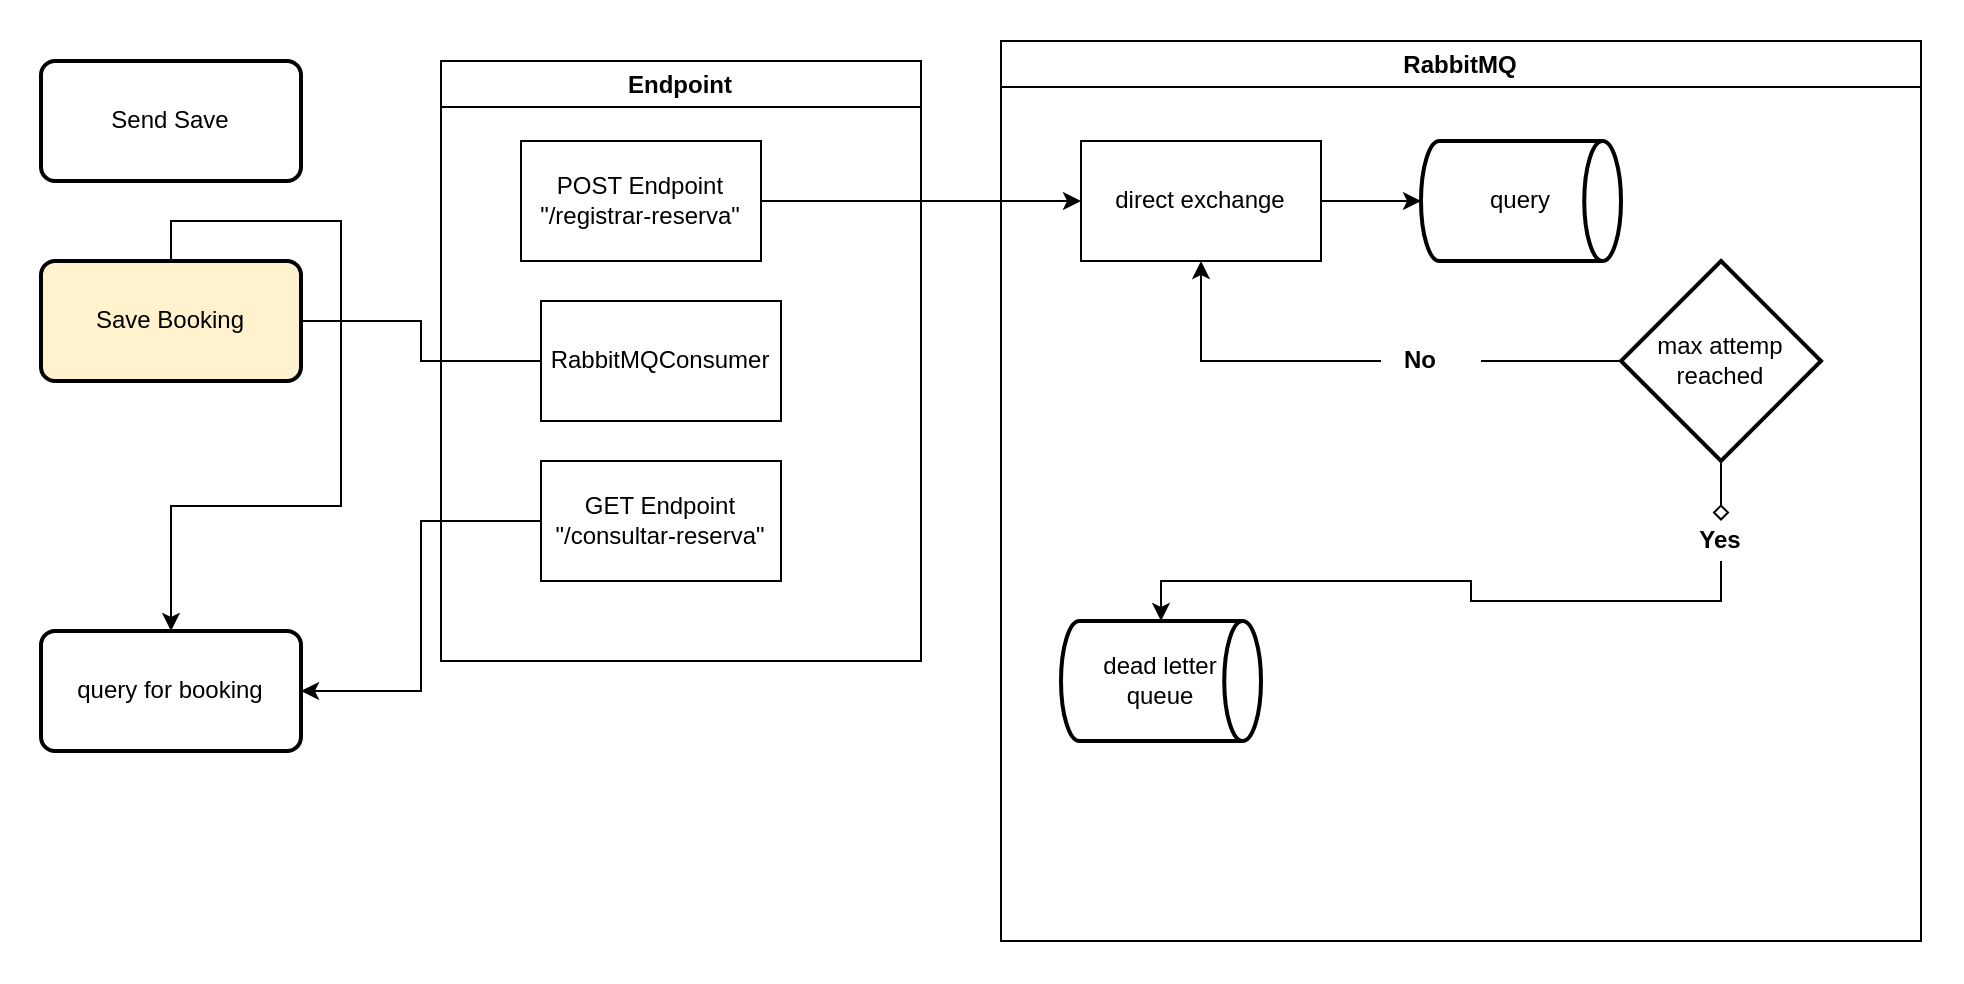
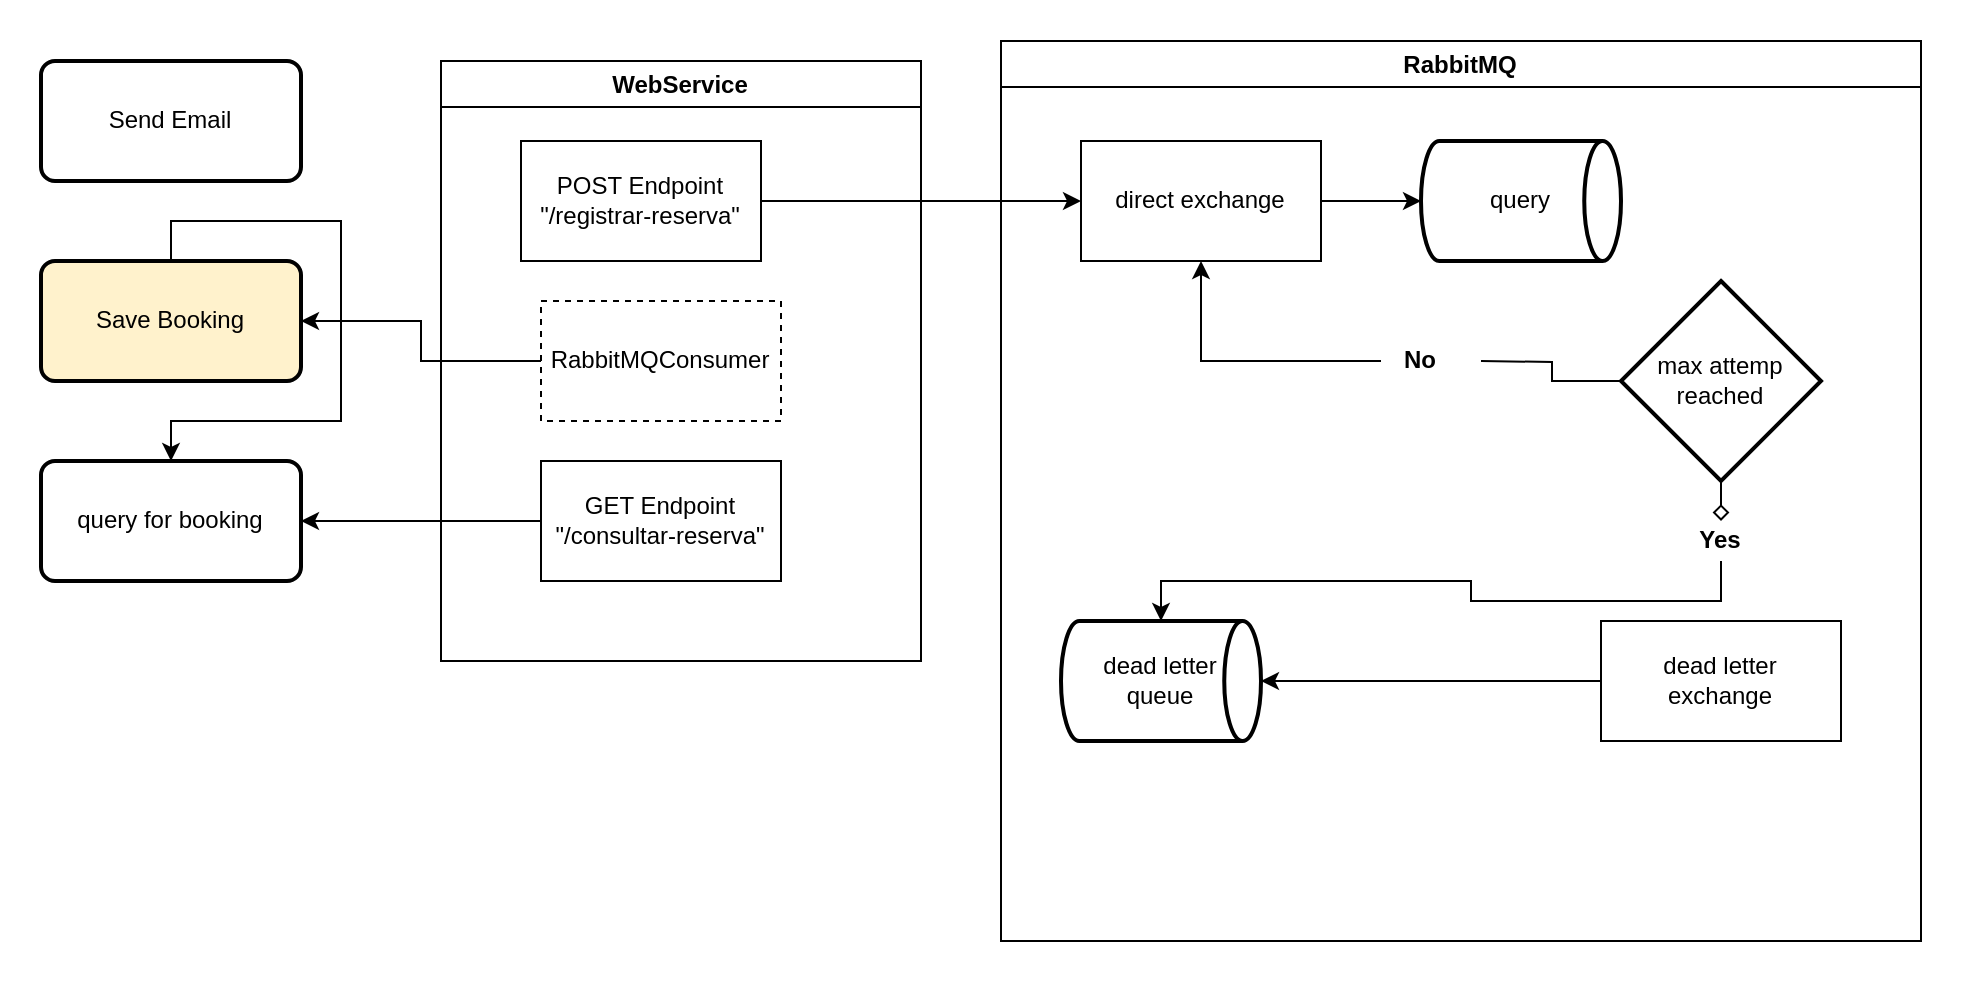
node "Endpoint": label "Endpoint" -> "WebService"
node "Send Save": label "Send Save" -> "Send Email"
edge "Save Booking" -- "RabbitMQConsumer": arrowhead none -> classic
node "RabbitMQConsumer": style solid -> dashed
node "max attemp reached": moved (1721, 361) -> (1721, 381)
edge "dead letter exchange" -> "dead letter queue": added
node "dead letter exchange": added
node "query for booking": moved (171, 691) -> (171, 521)
